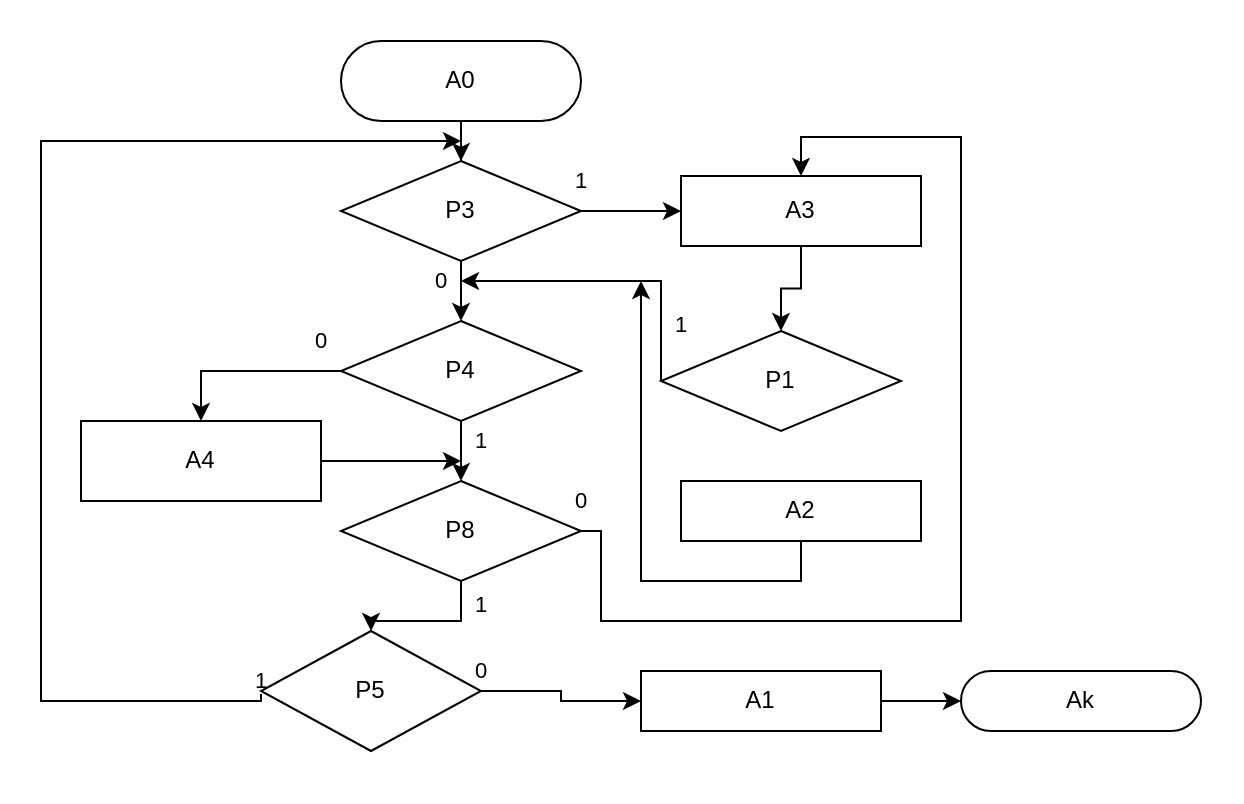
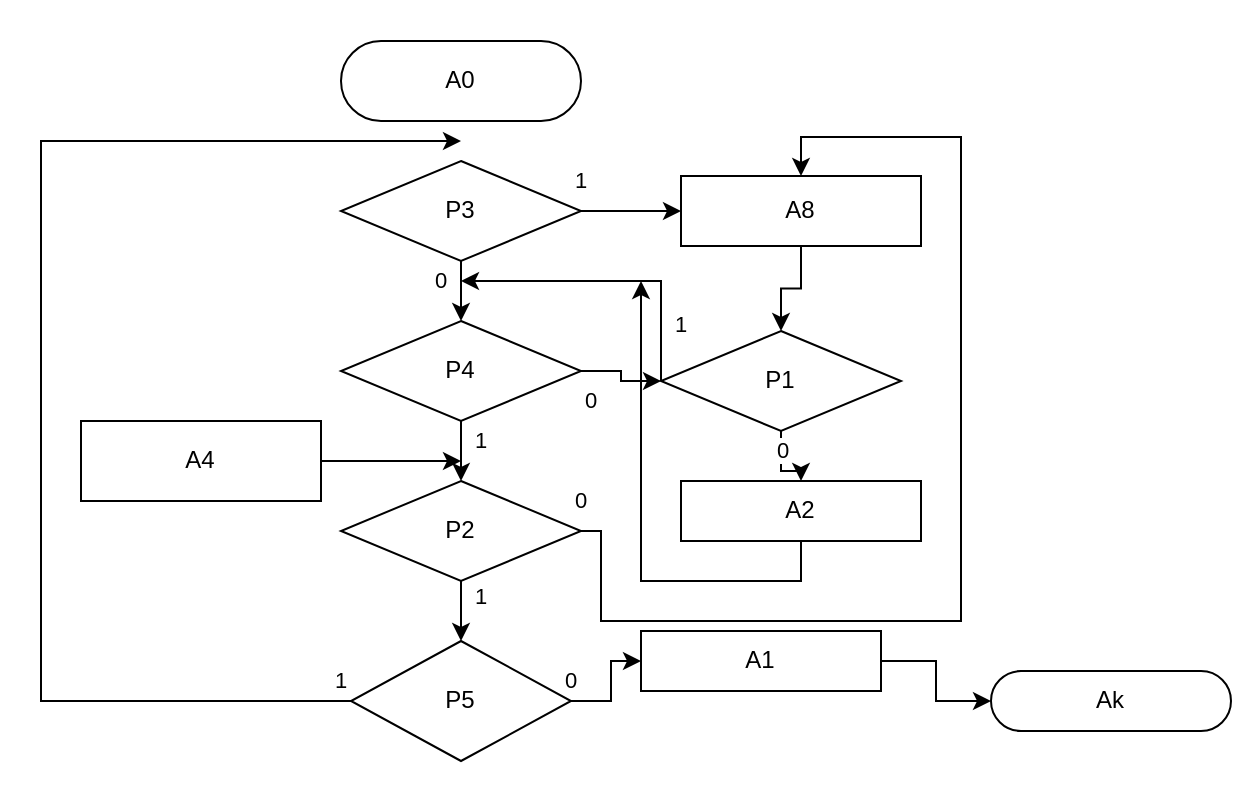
edge "A0" -> "P3": removed
node "A3": label "A3" -> "A8"
edge "P4" -> "A4": now "P4" -> "P1"
edge "P1" -> "A2": added, label "0"
node "P8": label "P8" -> "P2"
node "P5": moved (371, 691) -> (461, 701)
node "A1": moved (761, 701) -> (761, 661)
node "Ak": moved (1081, 701) -> (1111, 701)
